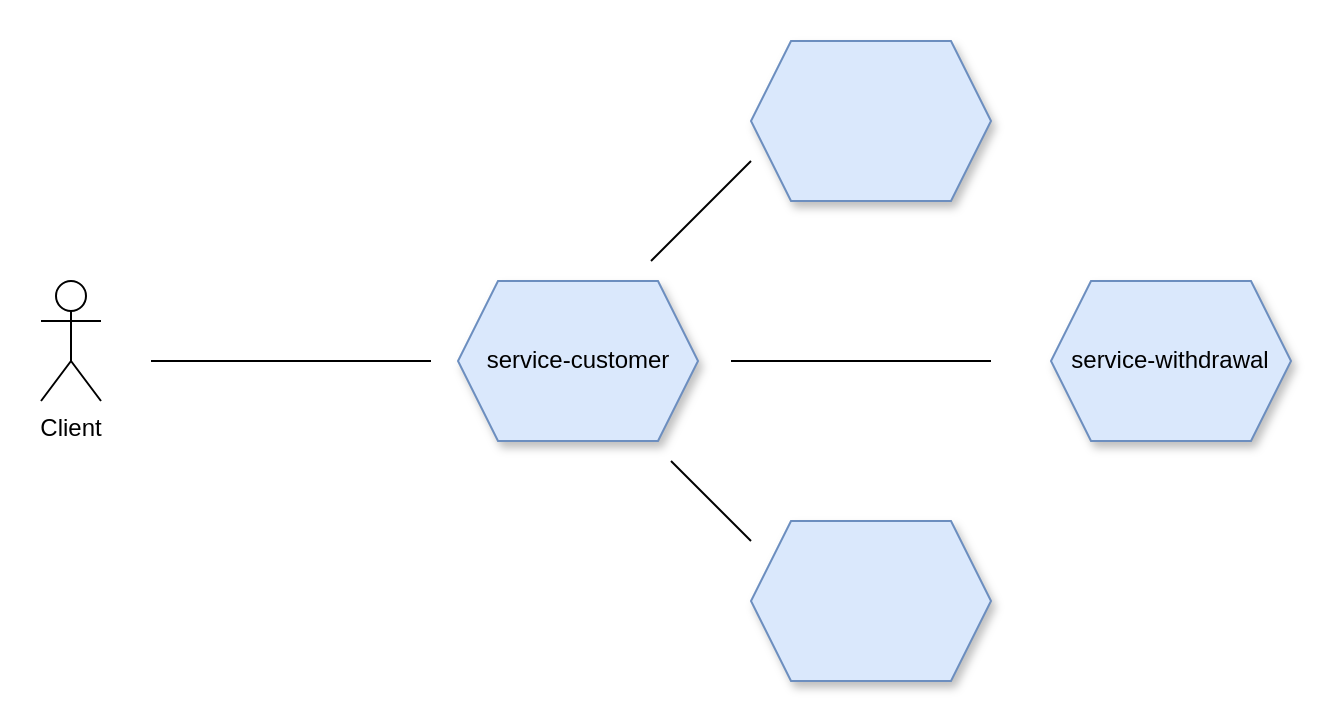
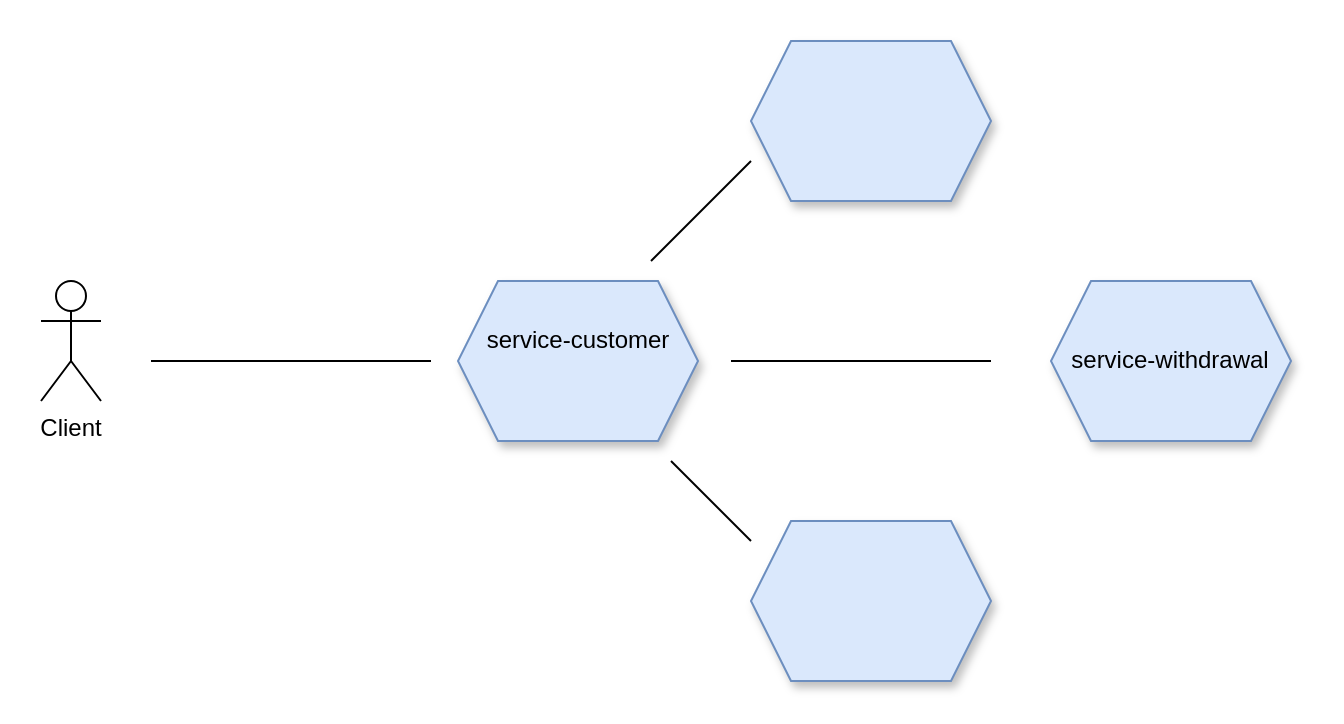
node "service-customer": moved (578, 361) -> (578, 341)
